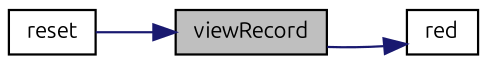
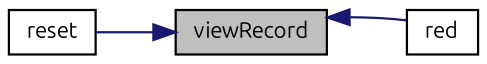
edge "viewRecord" -> "red": reversed
